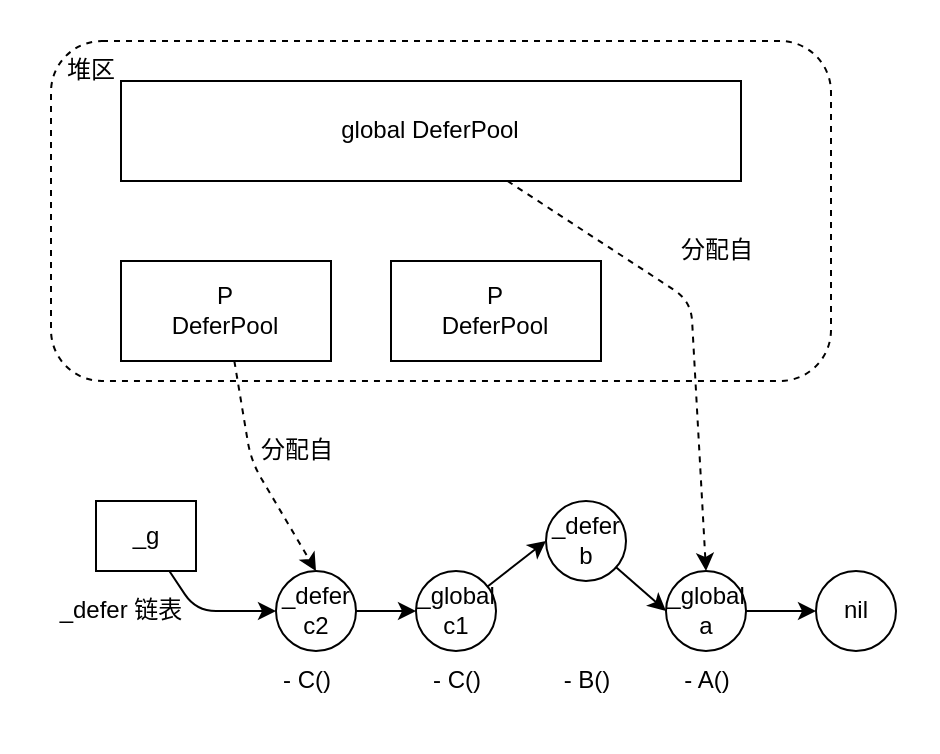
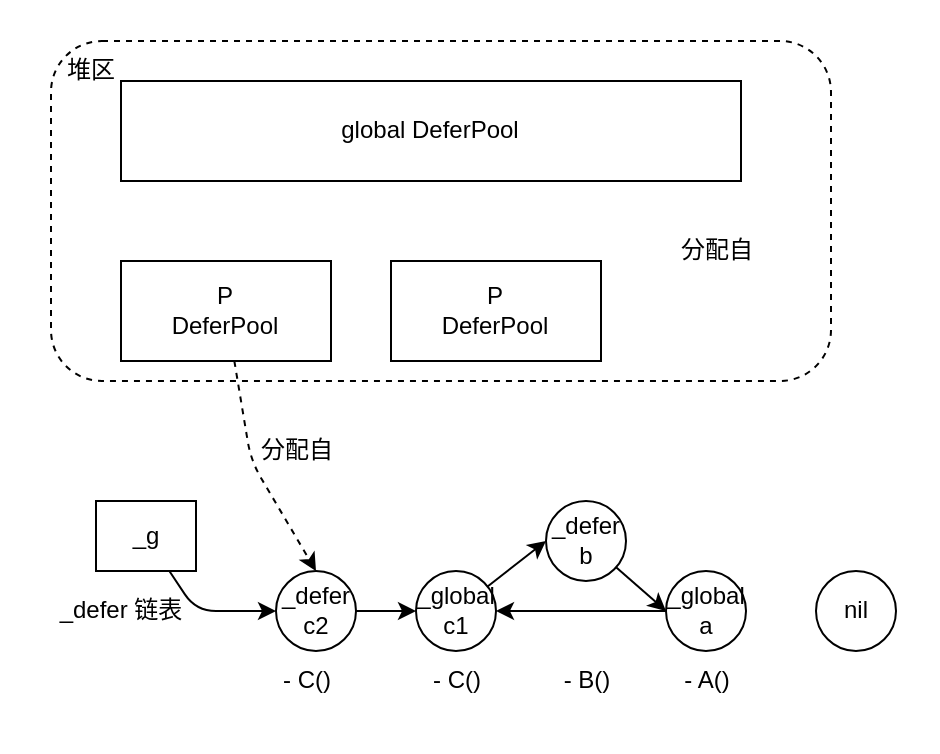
edge "global DeferPool" -> "_global a": removed
edge "_global a" -> "nil": now "_global a" -> "_global c1"
